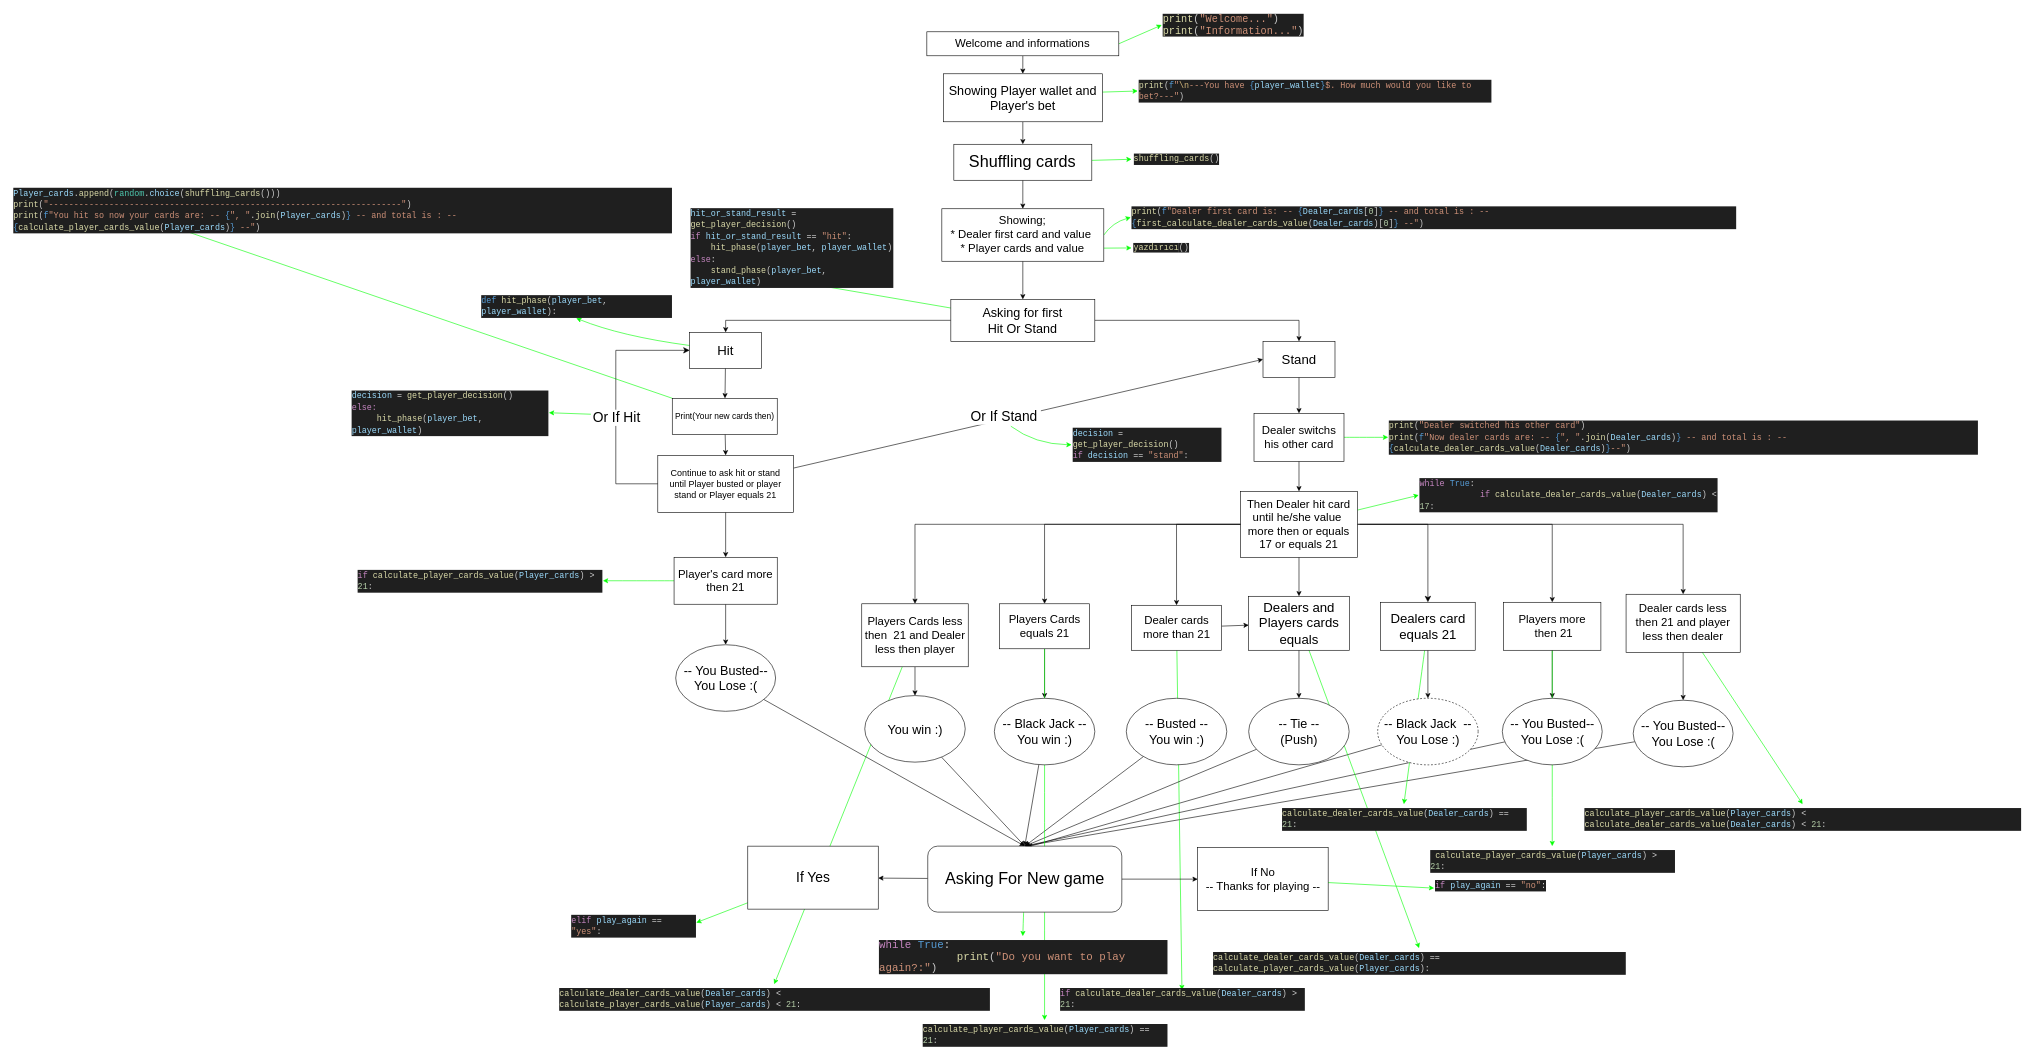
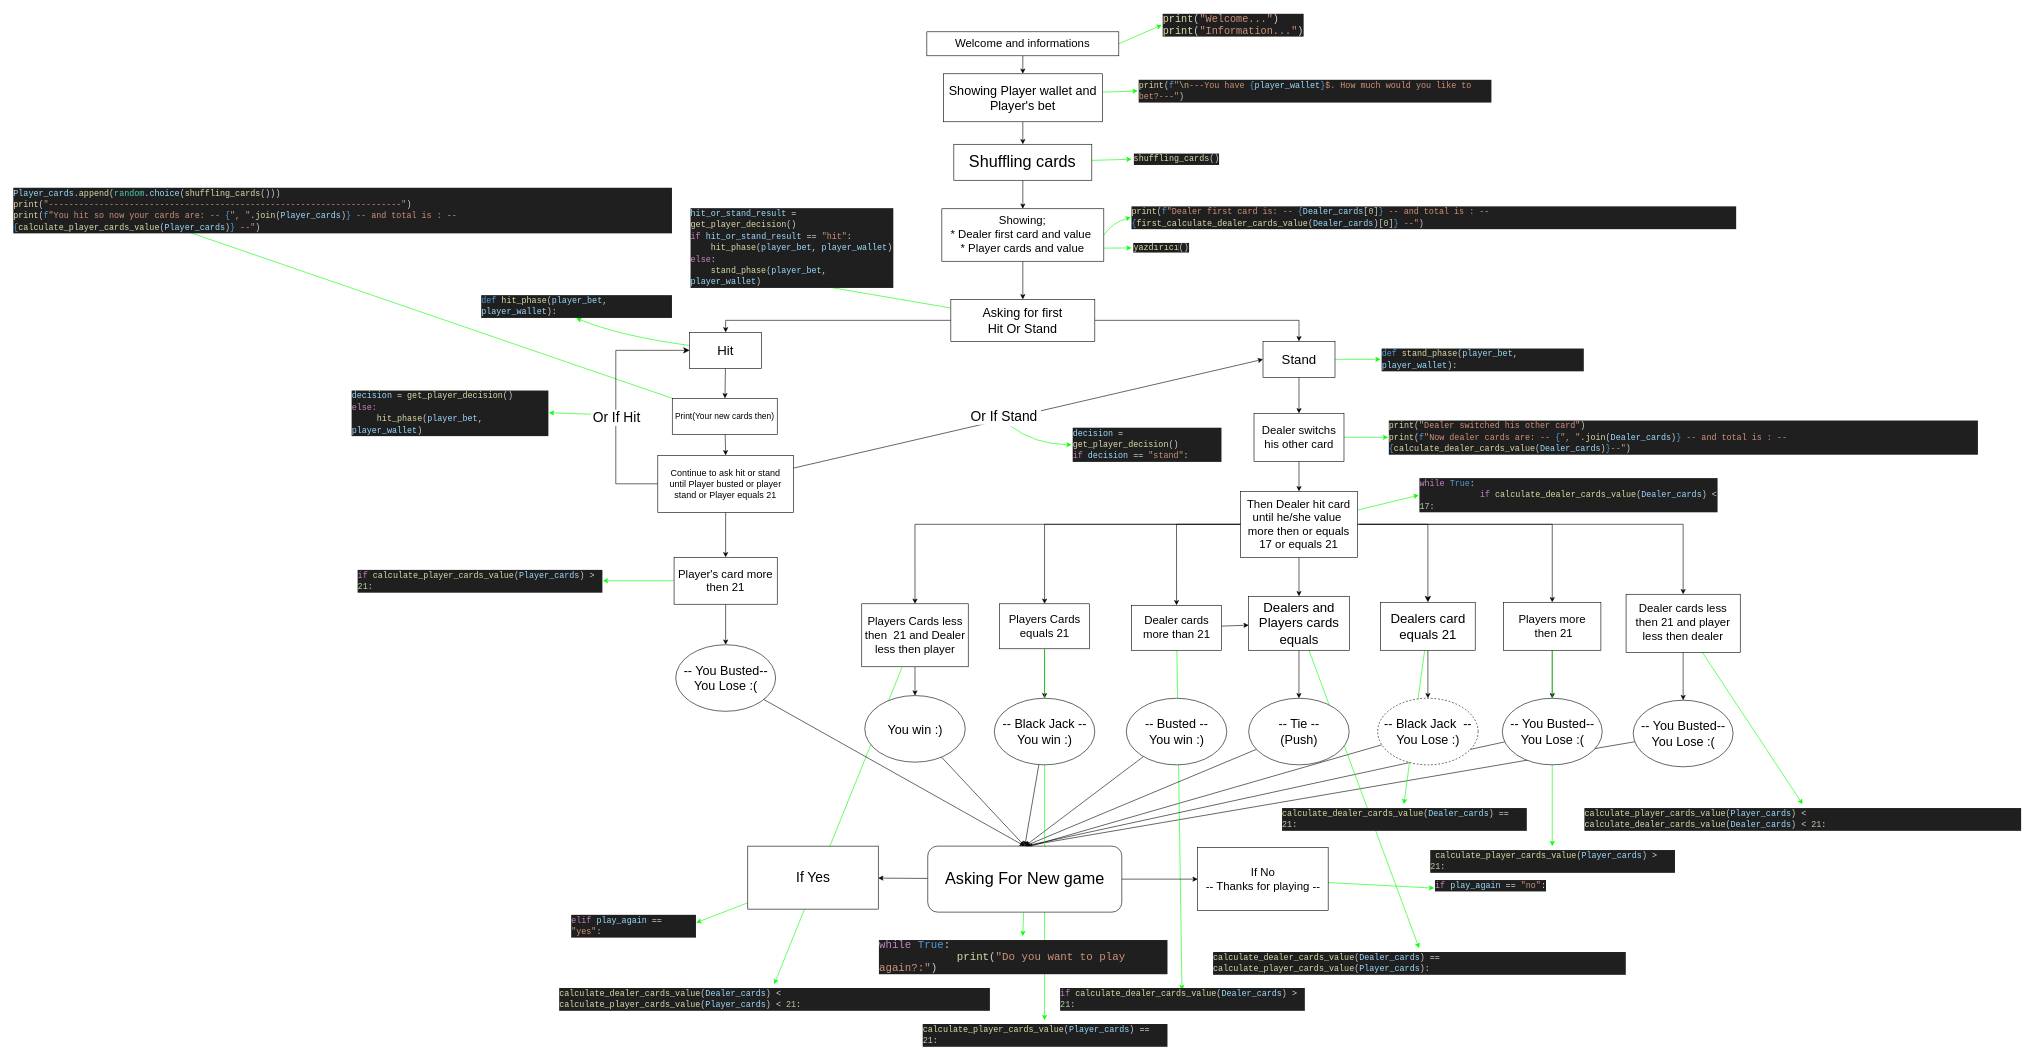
edge "Stand" -> "def stand_phase(player_bet, player_wallet):": added
node "def stand_phase(player_bet, player_wallet):": added
